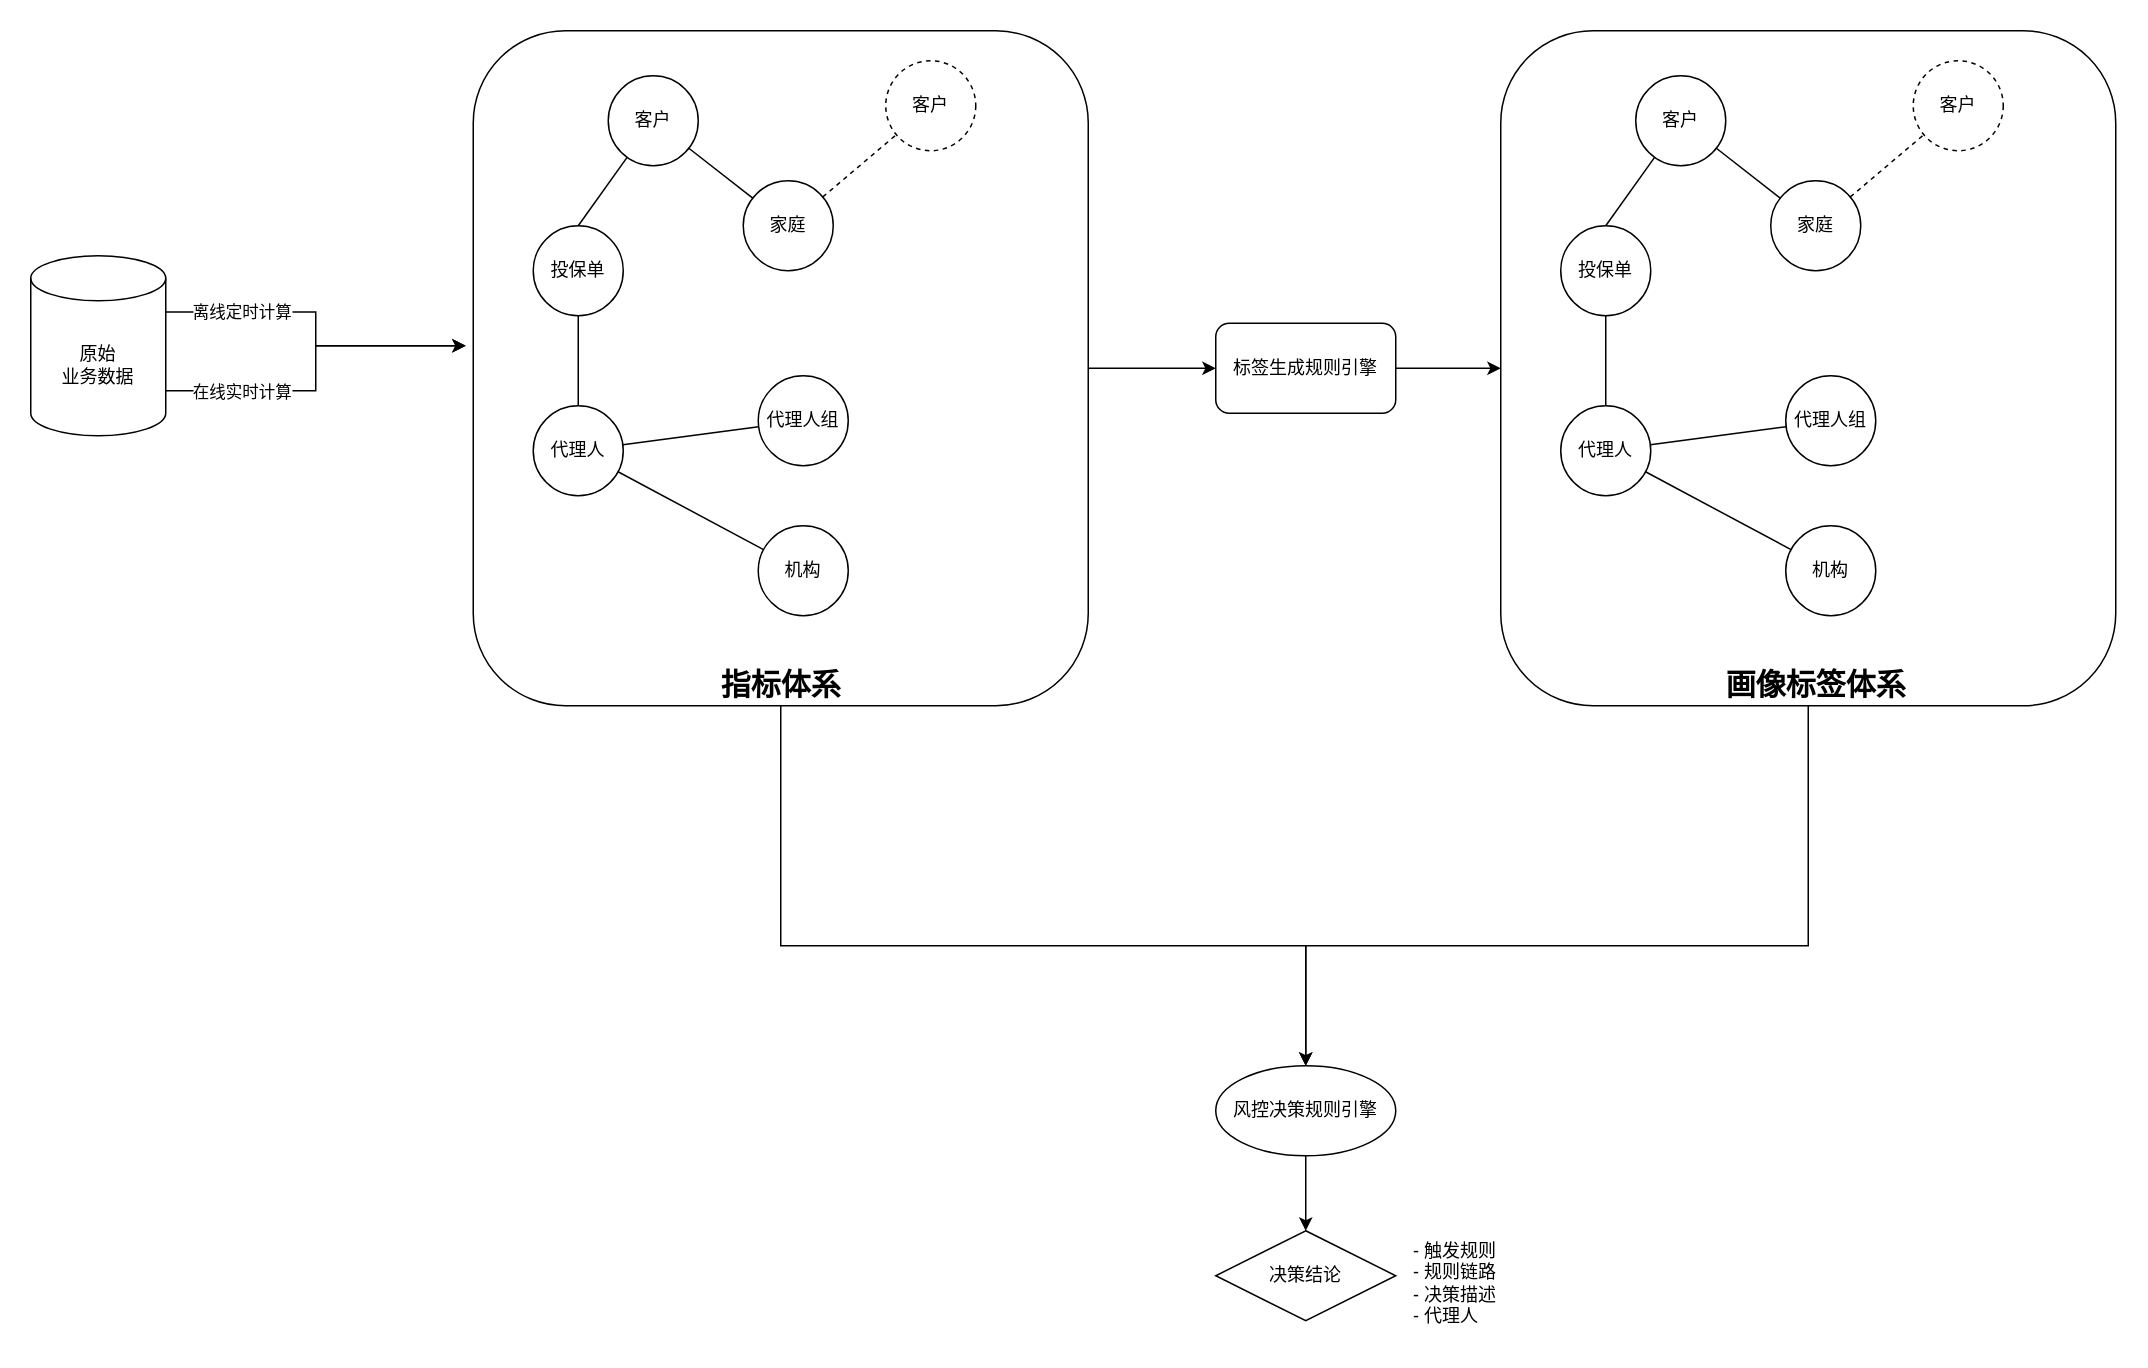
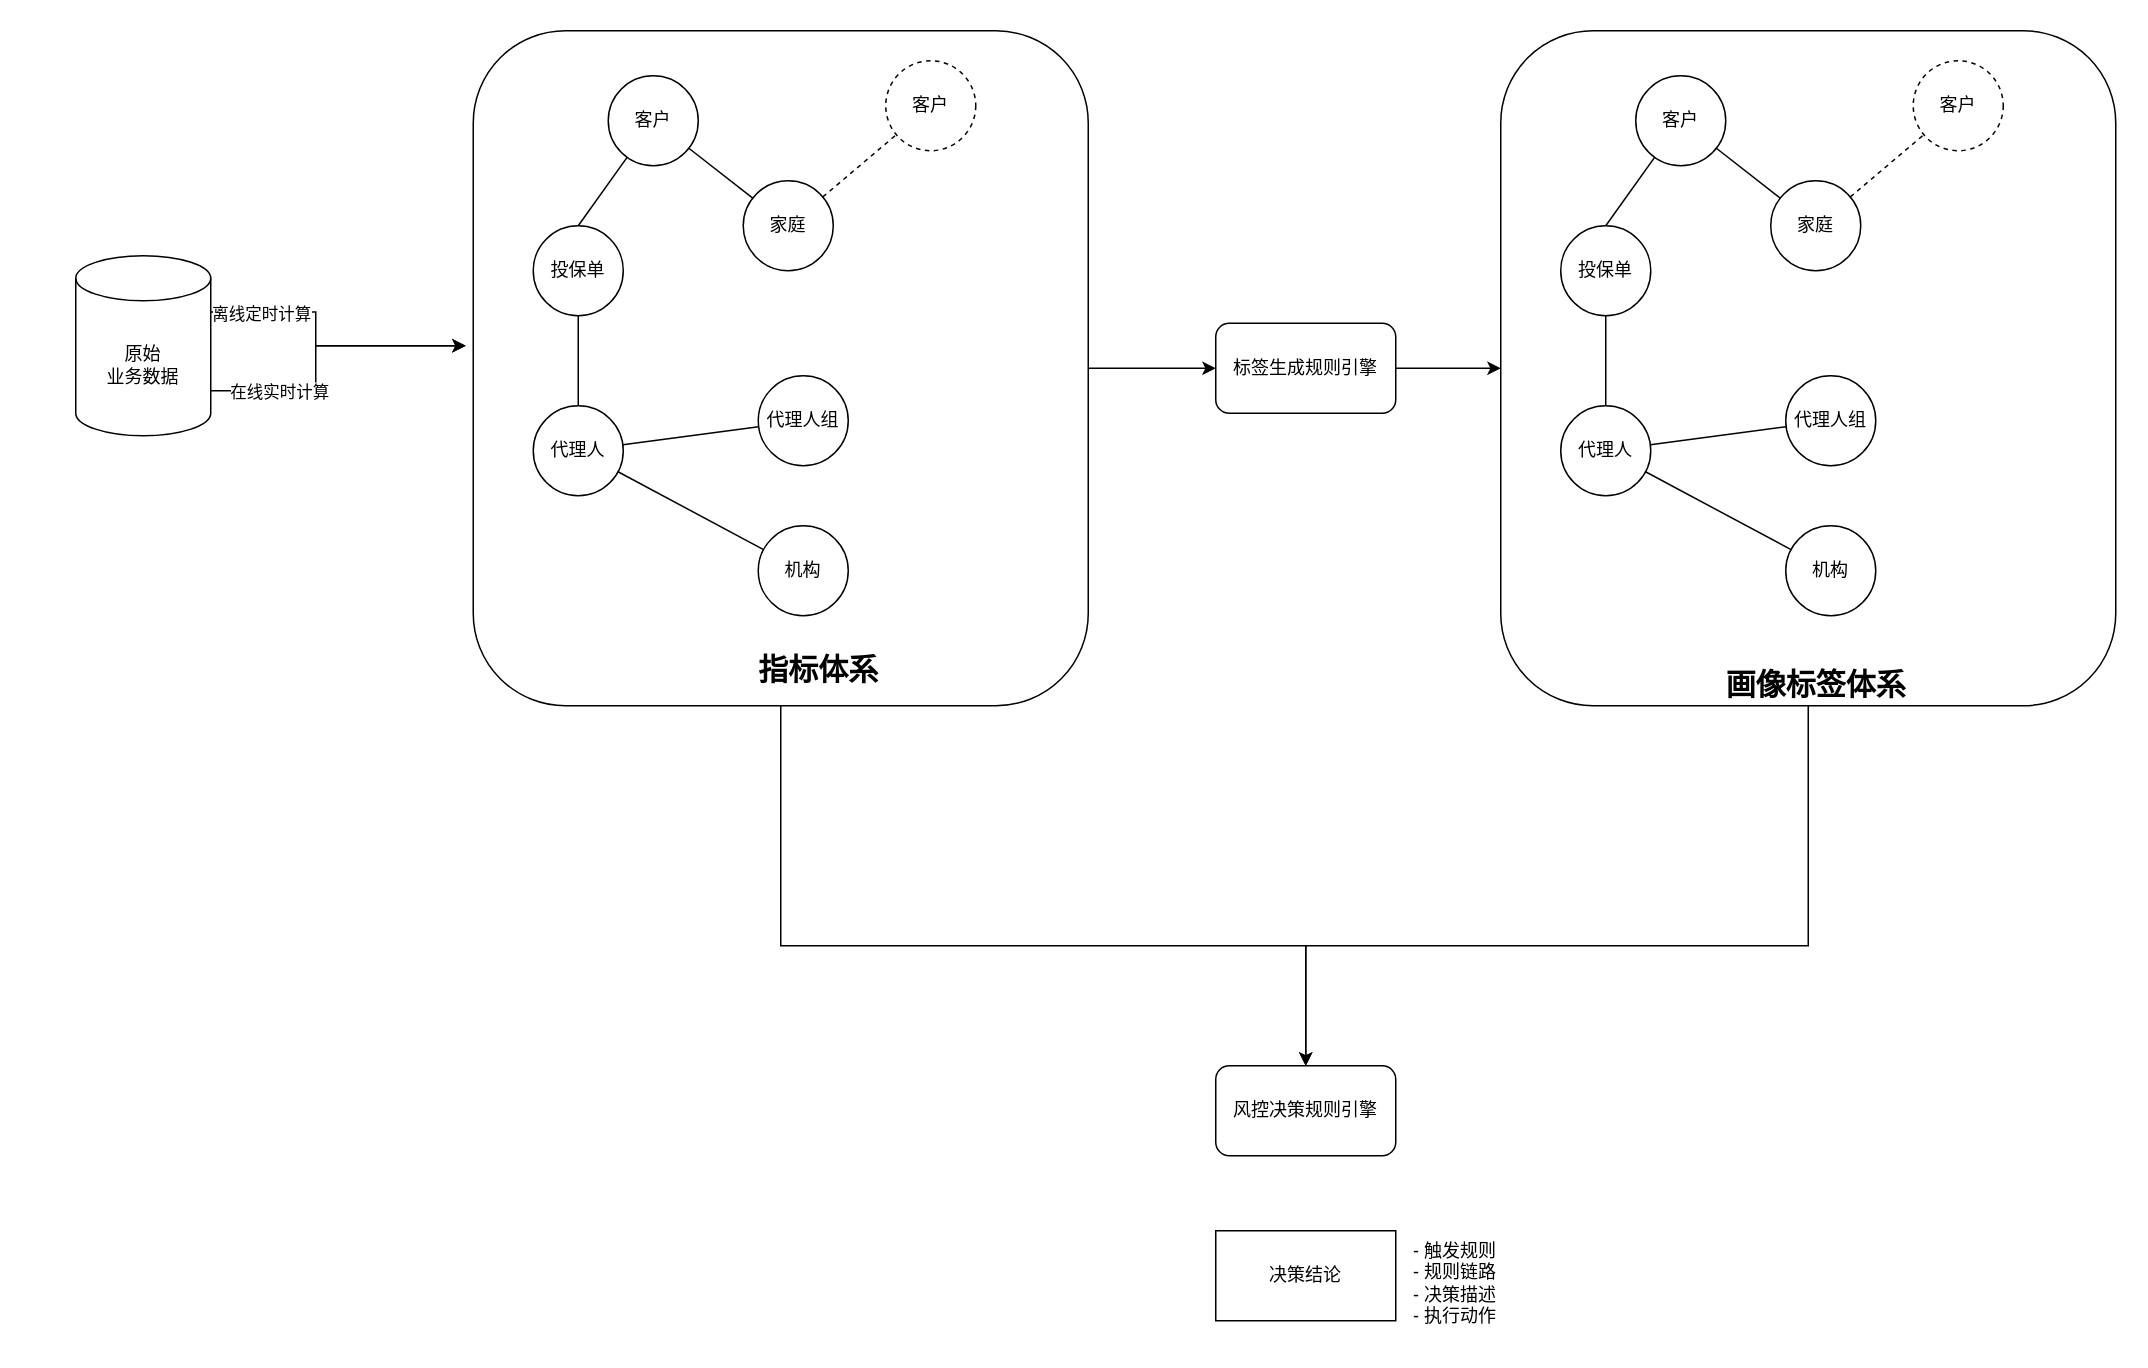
node "原始 业务数据": moved (98, 346) -> (143, 346)
node "指标体系": moved (781, 683) -> (818, 668)
node "风控决策规则引擎": shape ellipse -> rounded rectangle
edge "风控决策规则引擎" -> "决策结论": removed
node "决策结论": shape diamond -> rectangle
node "- 触发规则 - 规则链路 - 决策描述 - 代理人": label "- 触发规则 - 规则链路 - 决策描述 - 代理人" -> "- 触发规则 - 规则链路 - 决策描述 - 执行动作"
